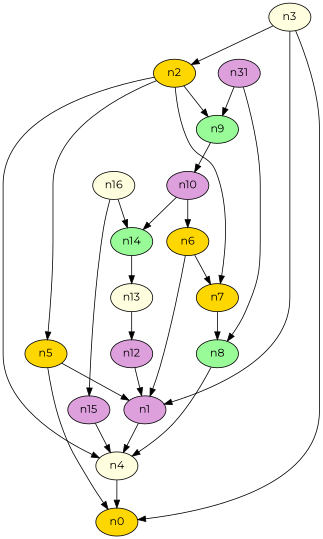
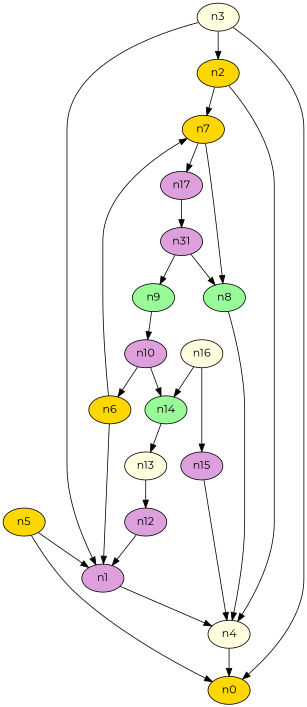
edge "n2" -> "n9": removed
edge "n2" -> "n5": removed
node "n17": added
